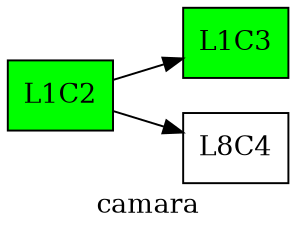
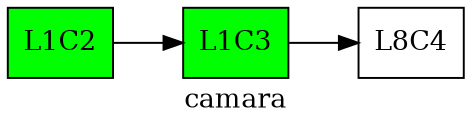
edge "L1C2" -> "L8C4": now "L1C3" -> "L8C4"
